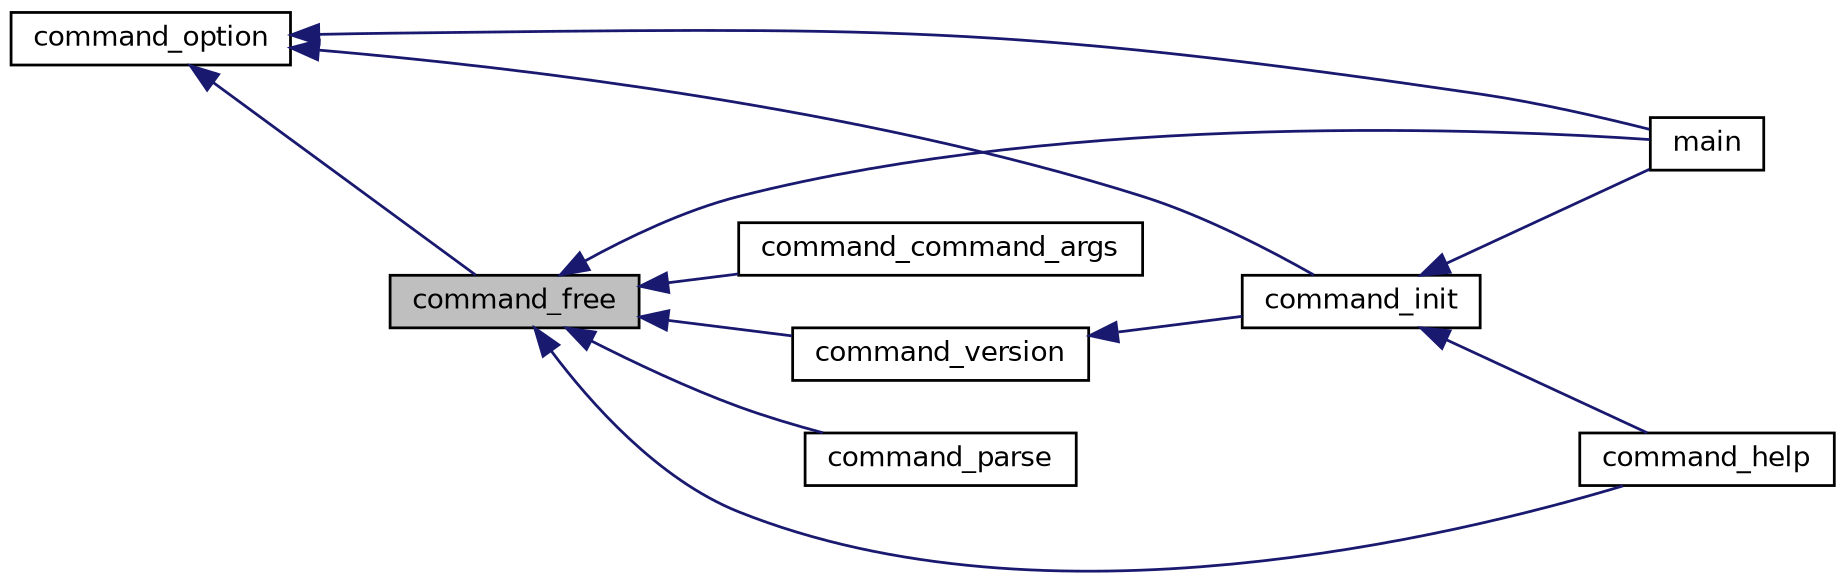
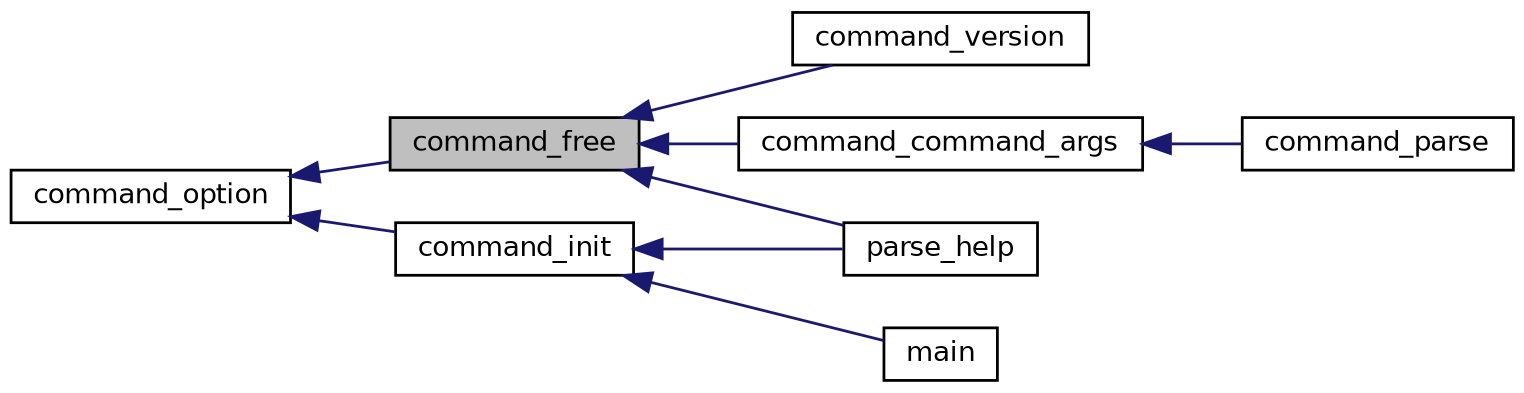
edge "main" -> "command_option": removed
edge "main" -> "command_free": removed
edge "command_init" -> "command_version": removed
edge "command_parse" -> "command_free": now "command_parse" -> "command_command_args"
node "command_help": label "command_help" -> "parse_help"
